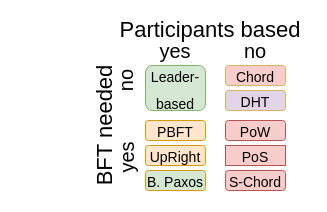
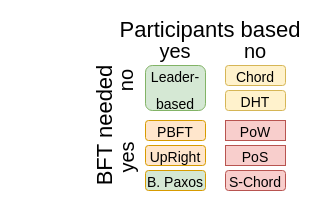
node "Chord": fillcolor #f8cecc -> #fff2cc
node "DHT": fillcolor #e1d5e7 -> #fff2cc
node "PoW": shape rounded rectangle -> rectangle
